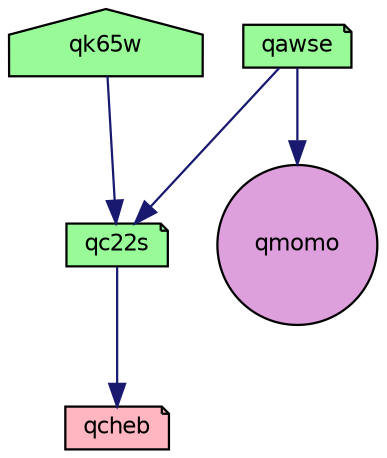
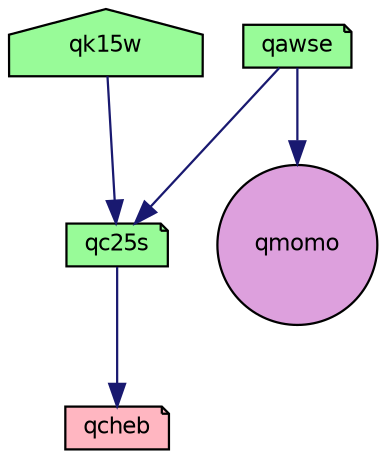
node "qk65w": label "qk65w" -> "qk15w"
node "qc22s": label "qc22s" -> "qc25s"
